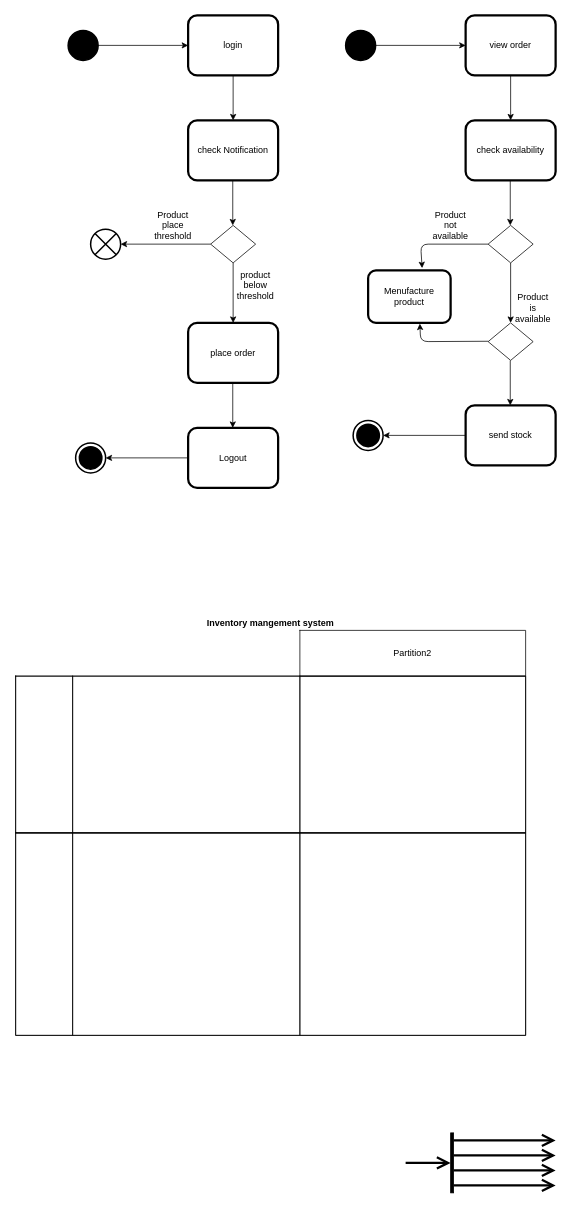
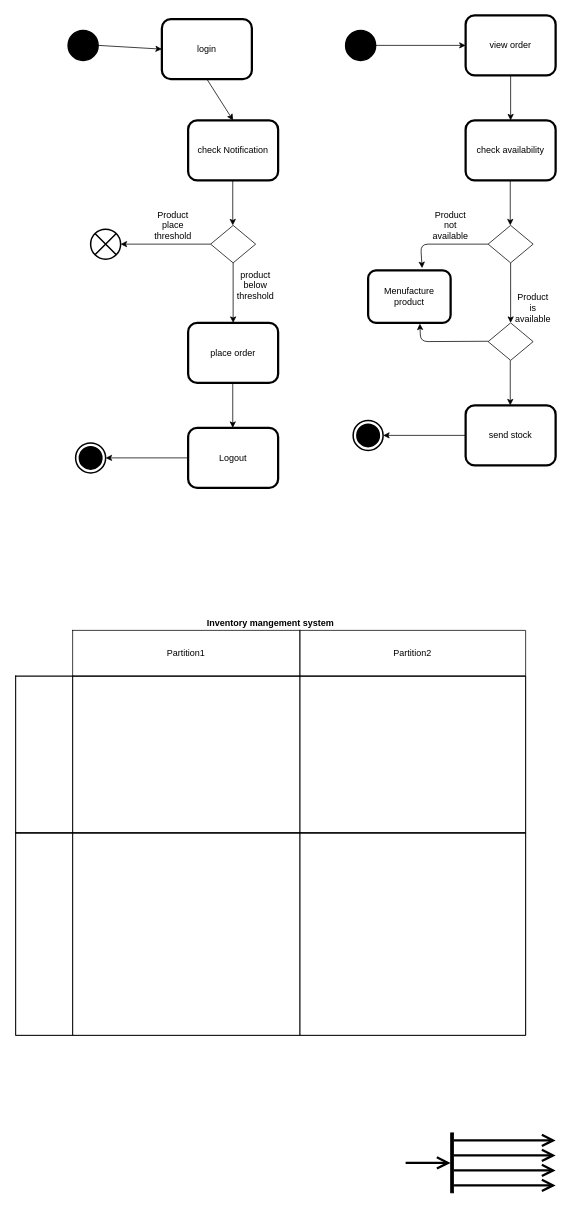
node "login": moved (233, 45) -> (207, 49)
node "Partition1": added
